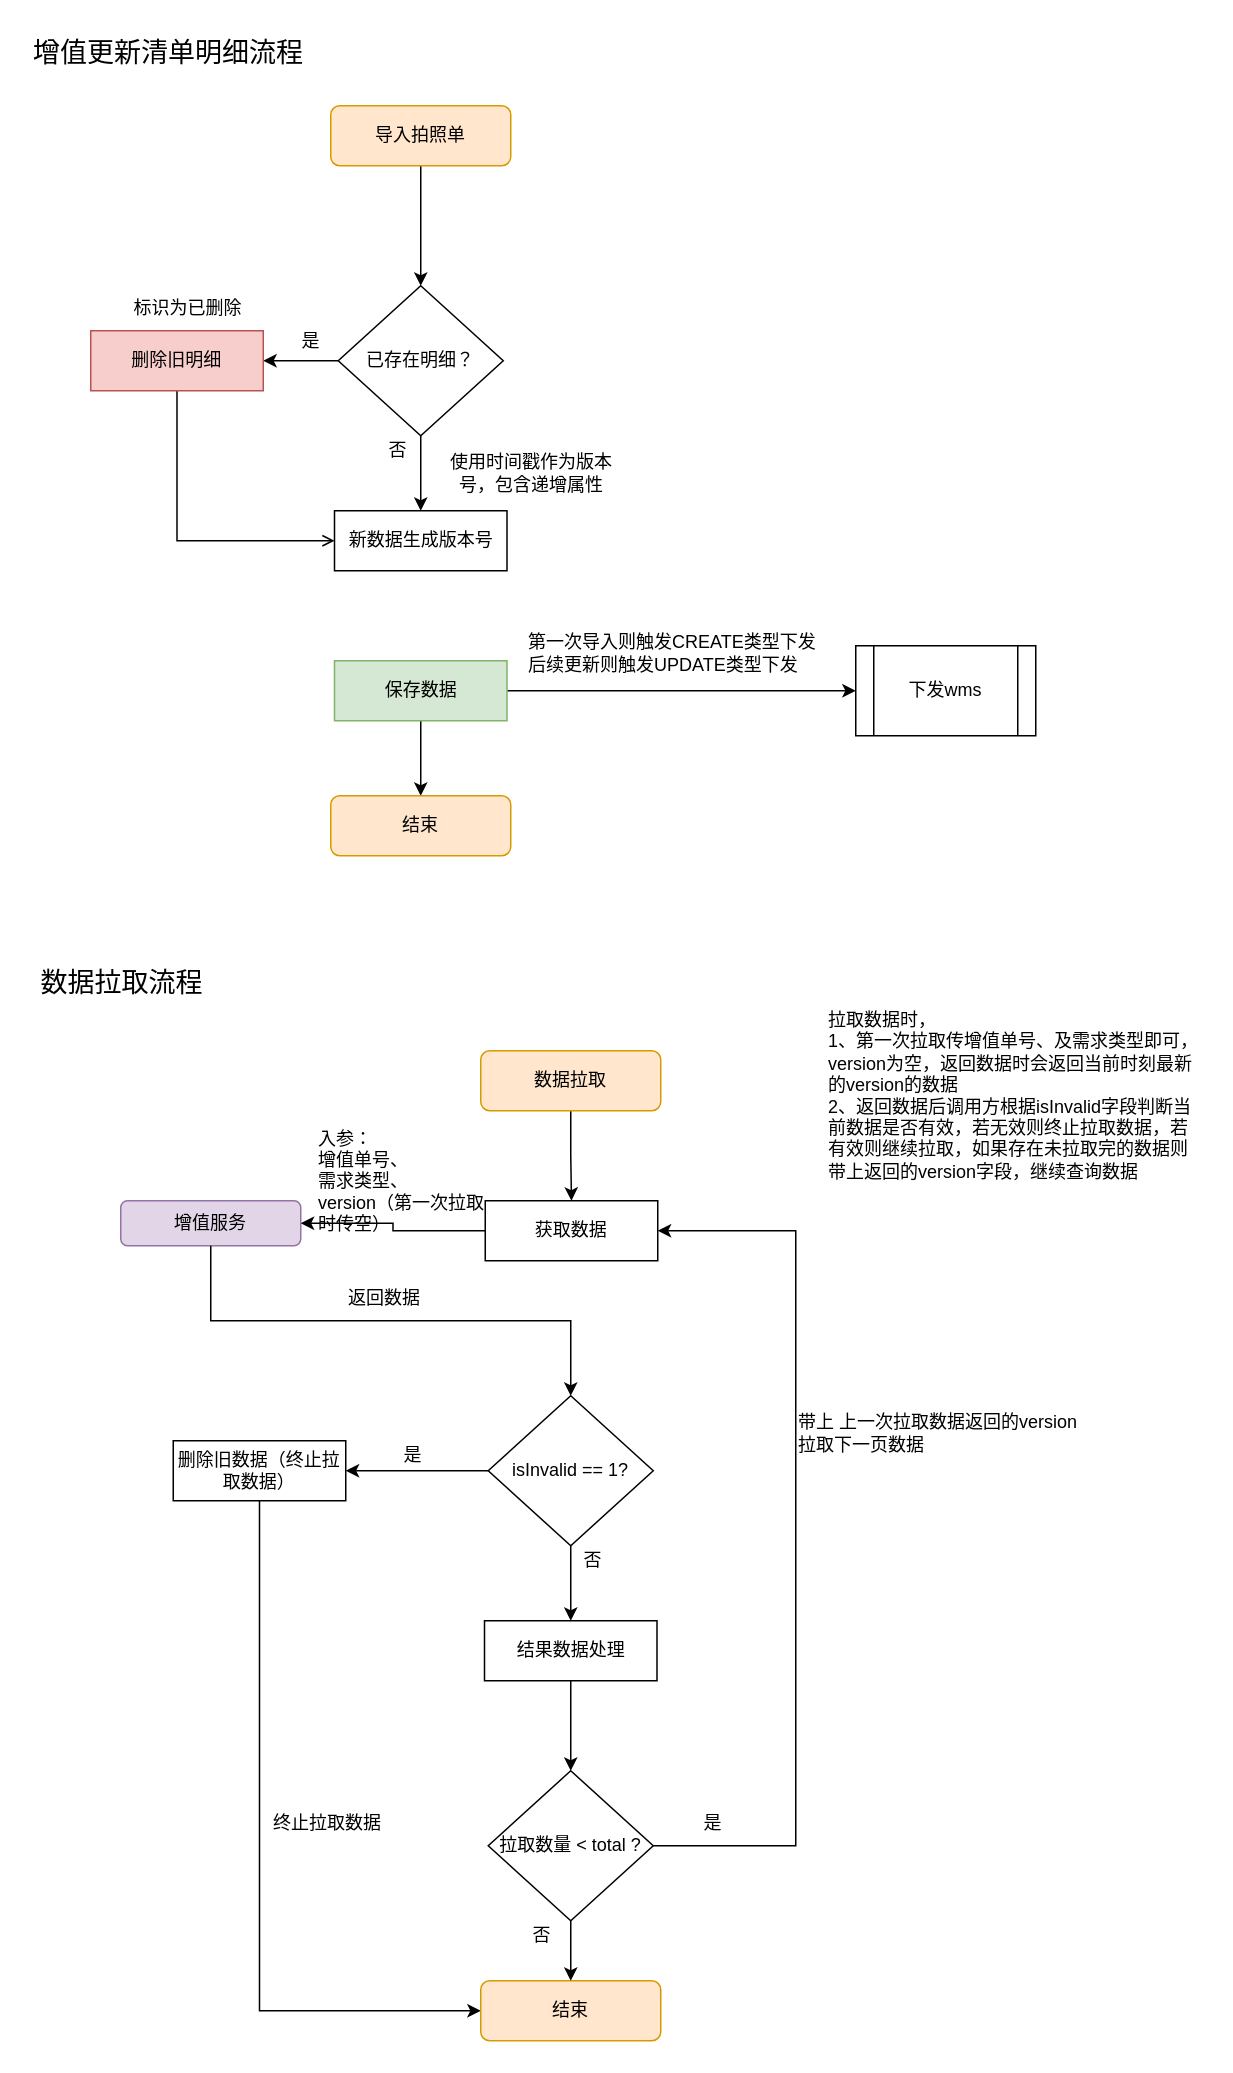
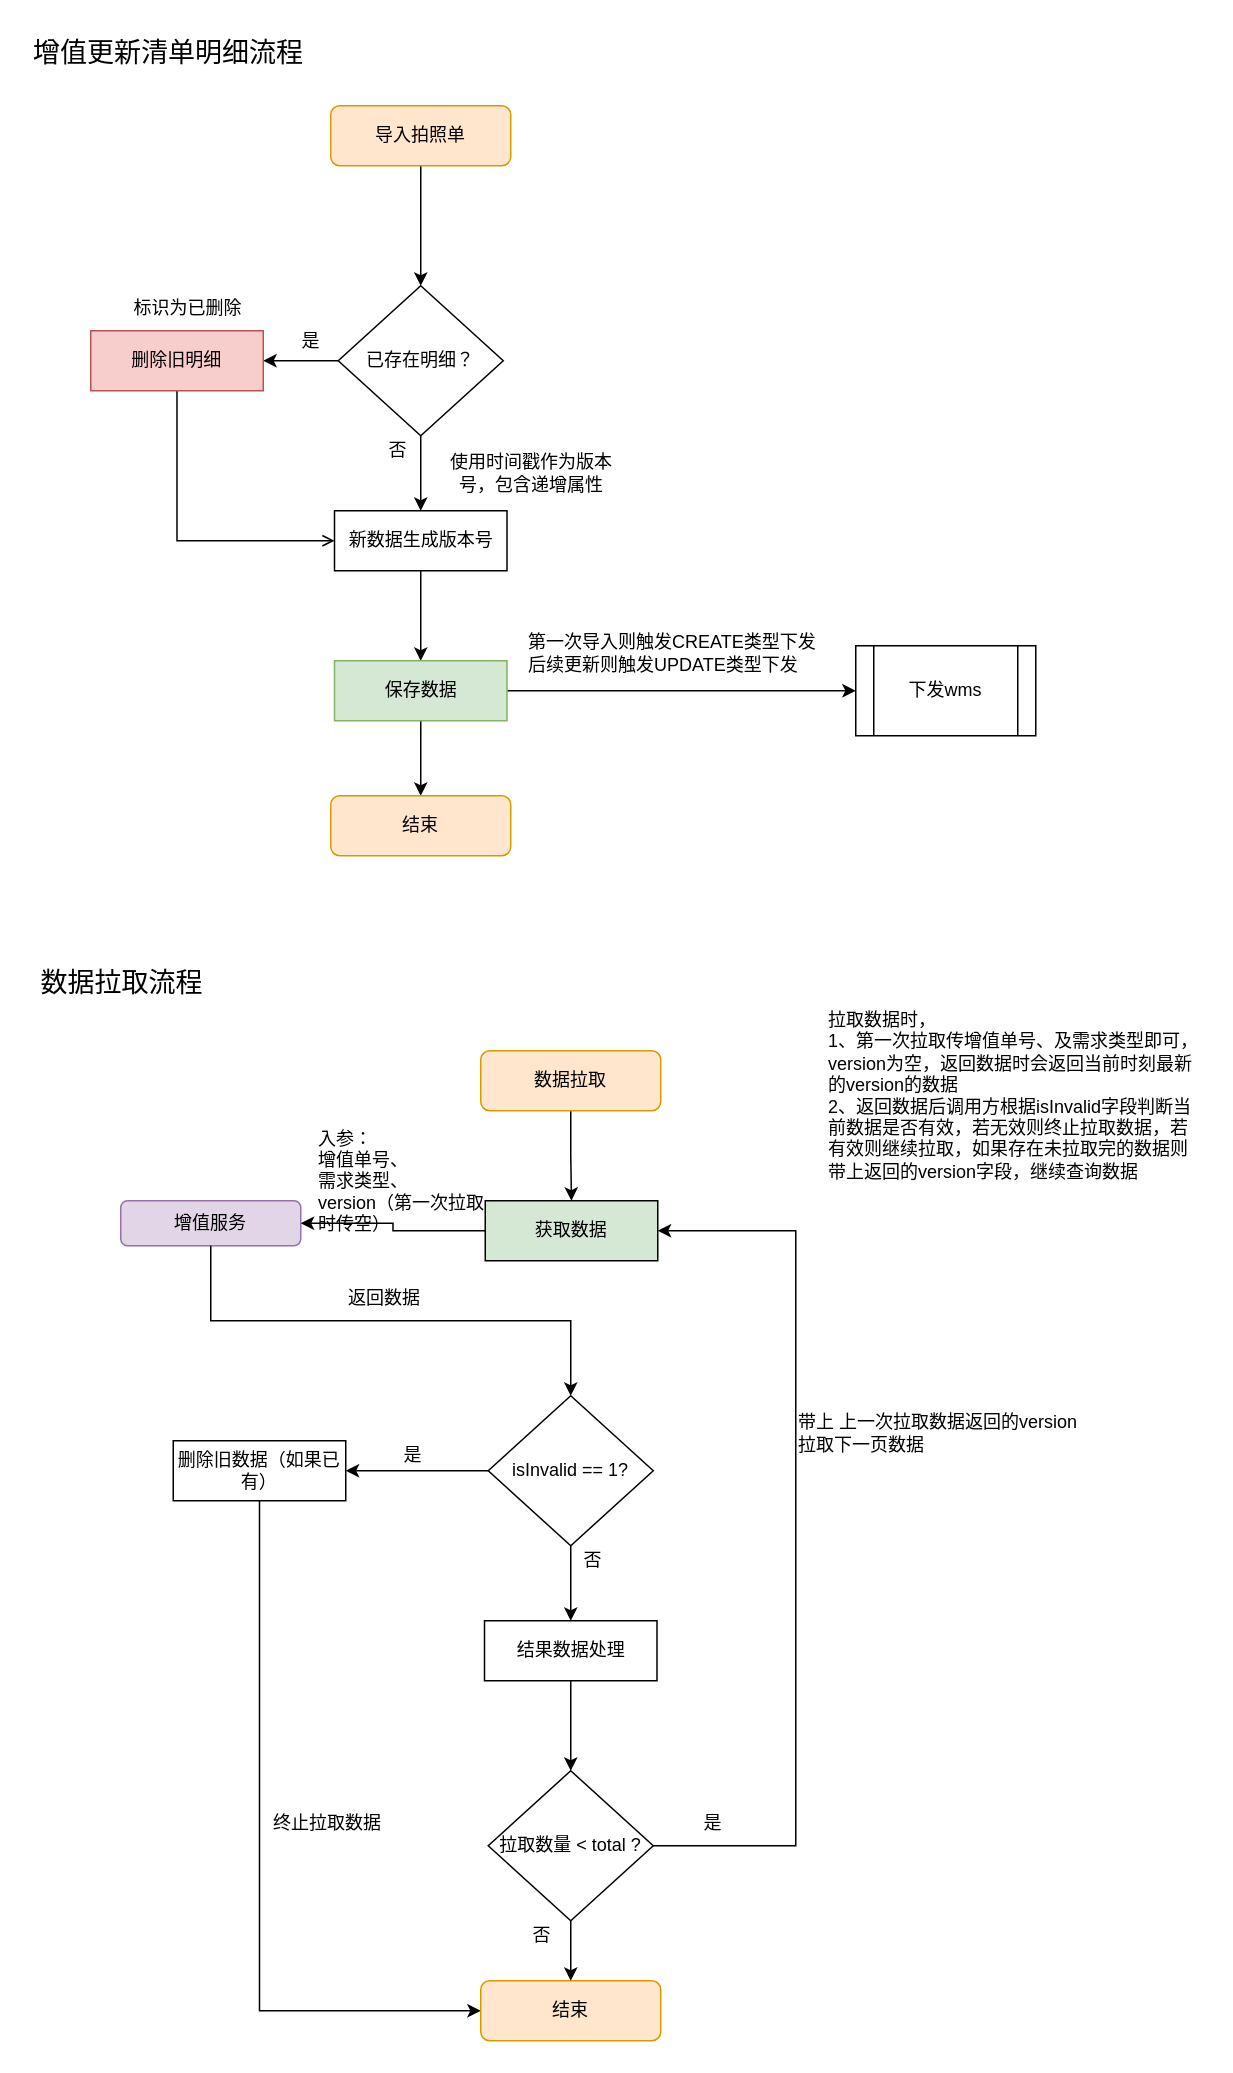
edge "新数据生成版本号" -> "保存数据": added
node "获取数据": fillcolor #ffffff -> #d5e8d4
node "删除旧数据（终止拉取数据）": label "删除旧数据（终止拉取数据）" -> "删除旧数据（如果已有）"
